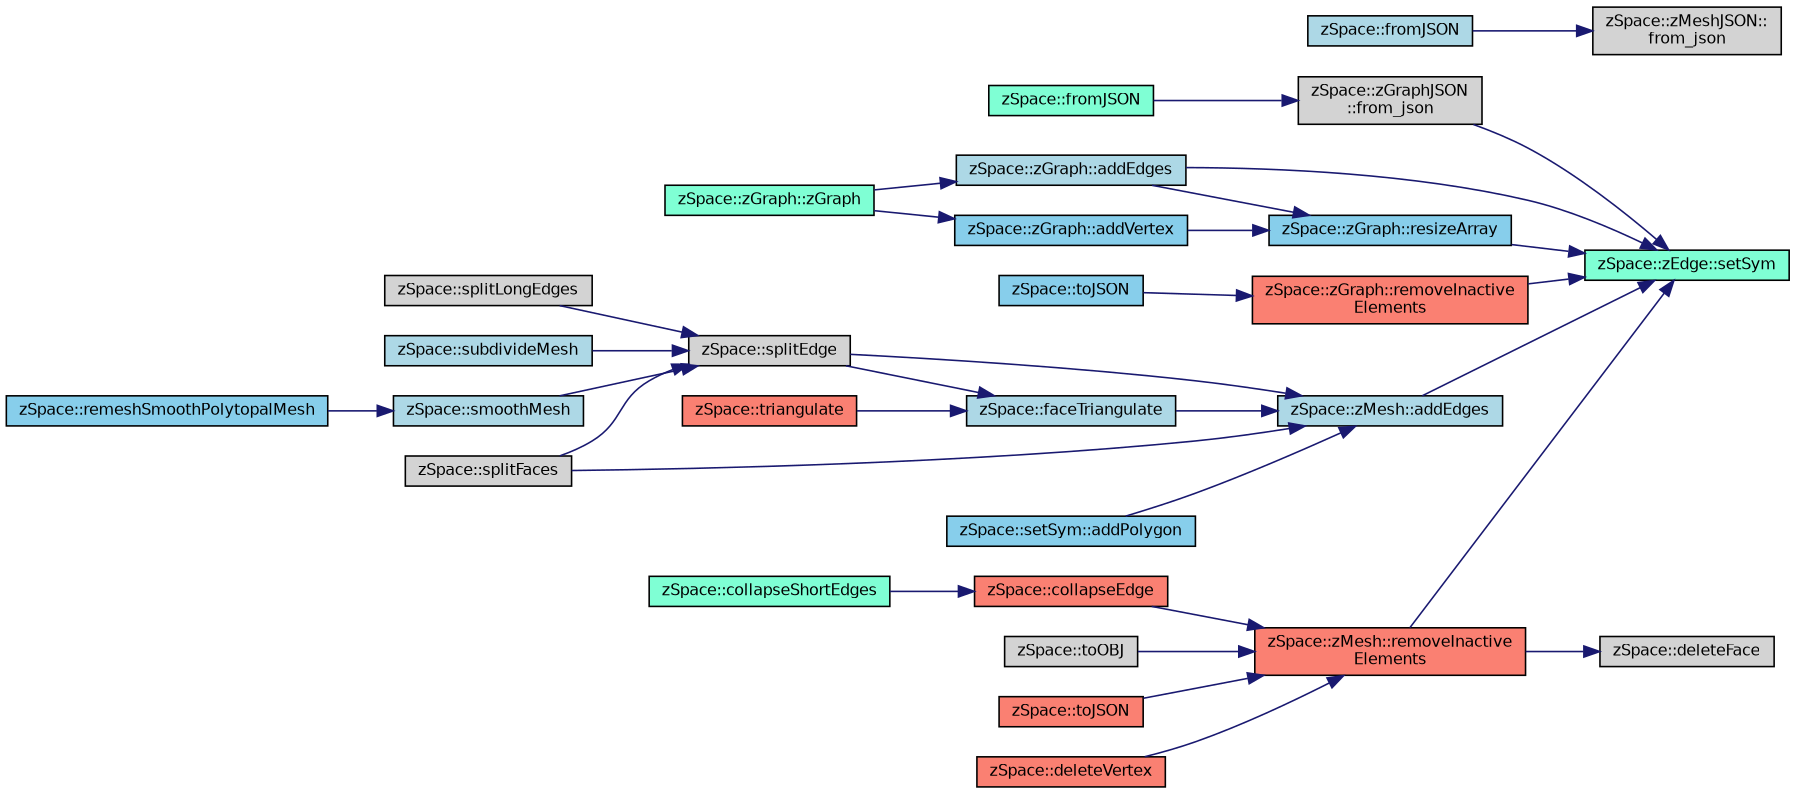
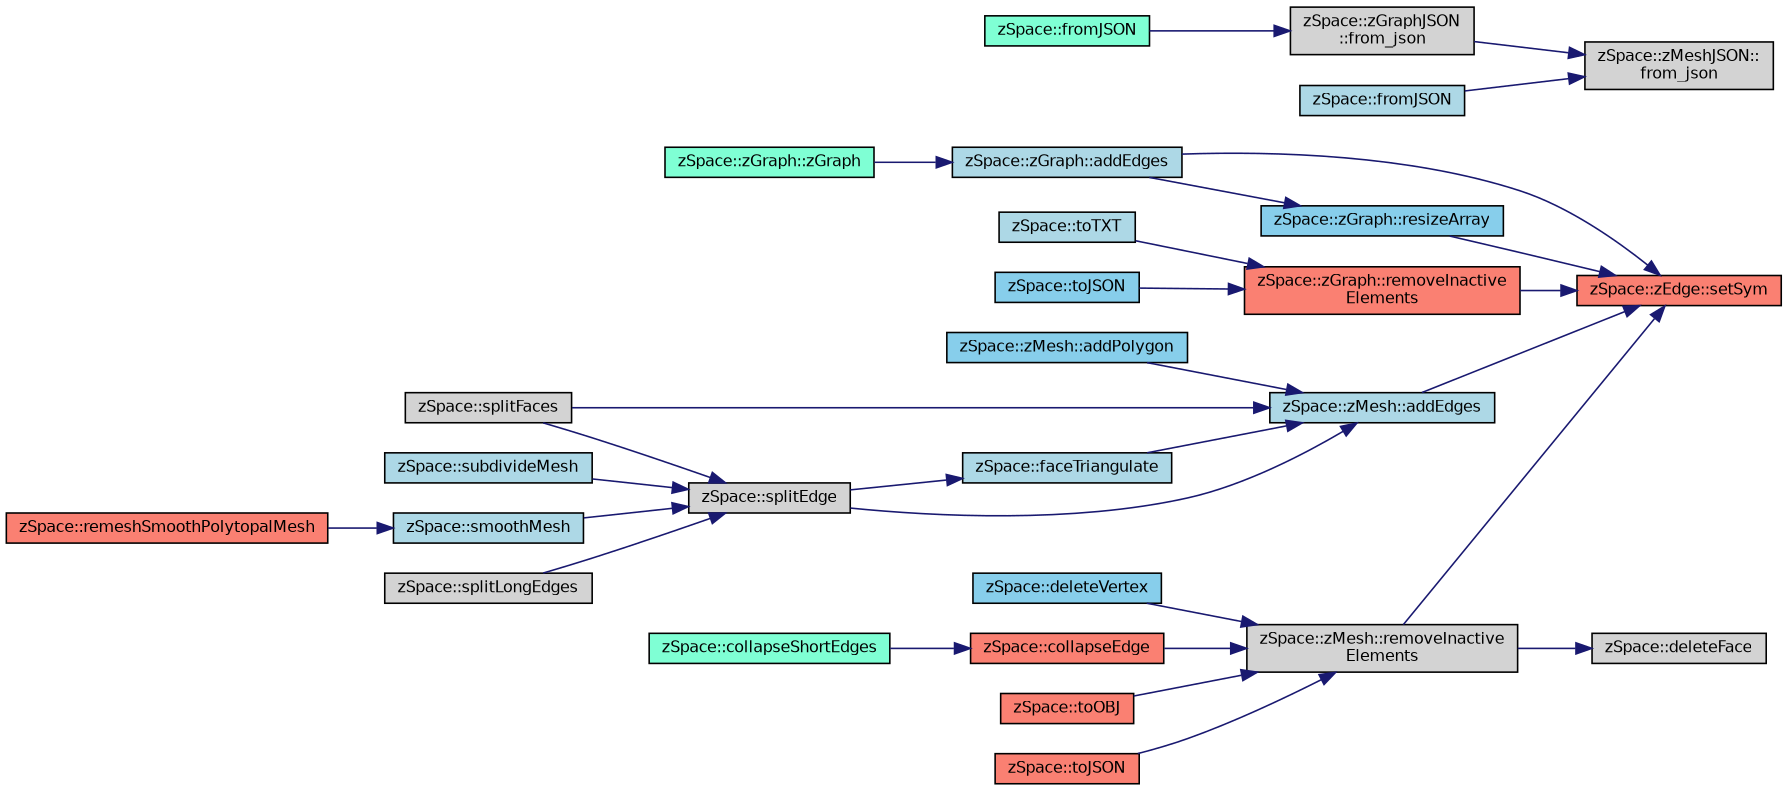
edge "zSpace::zGraphJSON ::from_json" -> "zSpace::zEdge::setSym": now "zSpace::zGraphJSON ::from_json" -> "zSpace::zMeshJSON:: from_json"
node "zSpace::toTXT": added
node "zSpace::zGraph::addVertex": removed
node "zSpace::zEdge::setSym": fillcolor aquamarine -> salmon
node "zSpace::remeshSmoothPolytopalMesh": fillcolor skyblue -> salmon
node "zSpace::triangulate": removed
node "zSpace::setSym::addPolygon": label "zSpace::setSym::addPolygon" -> "zSpace::zMesh::addPolygon"
node "zSpace::toOBJ": fillcolor lightgrey -> salmon
node "zSpace::zMesh::removeInactive Elements": fillcolor salmon -> lightgrey
node "zSpace::deleteVertex": fillcolor salmon -> skyblue
